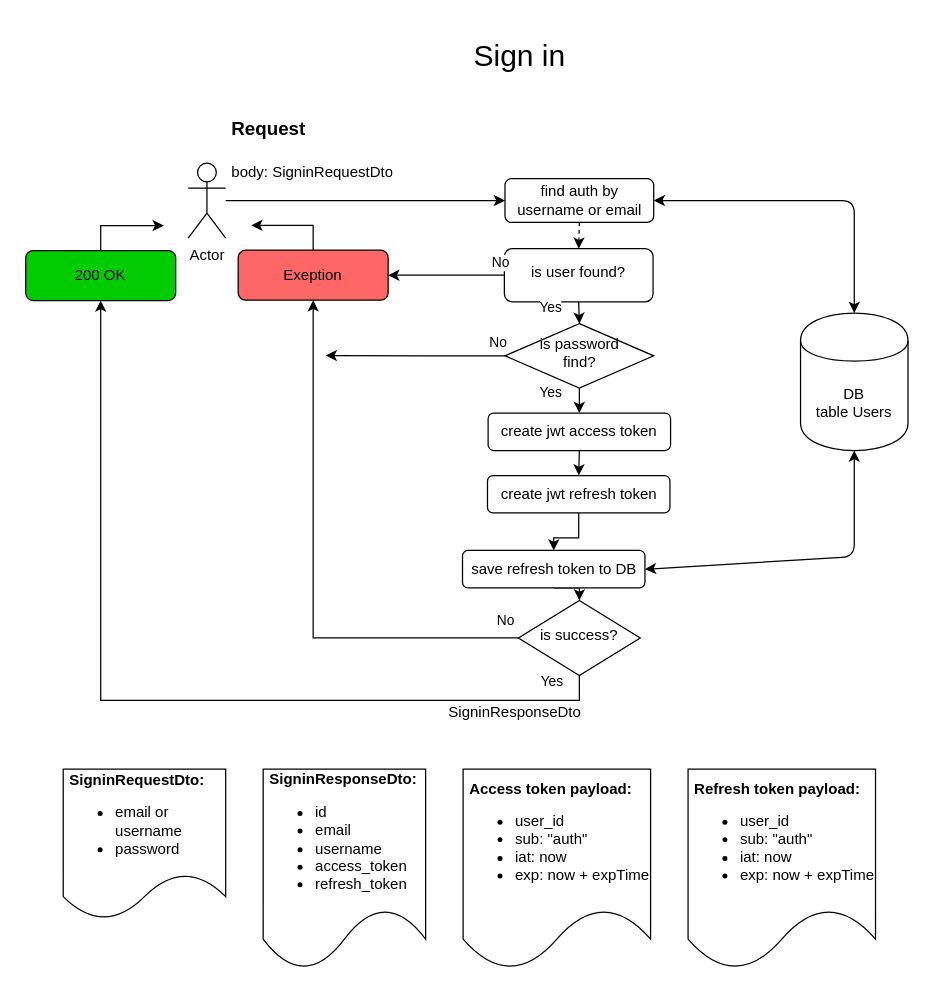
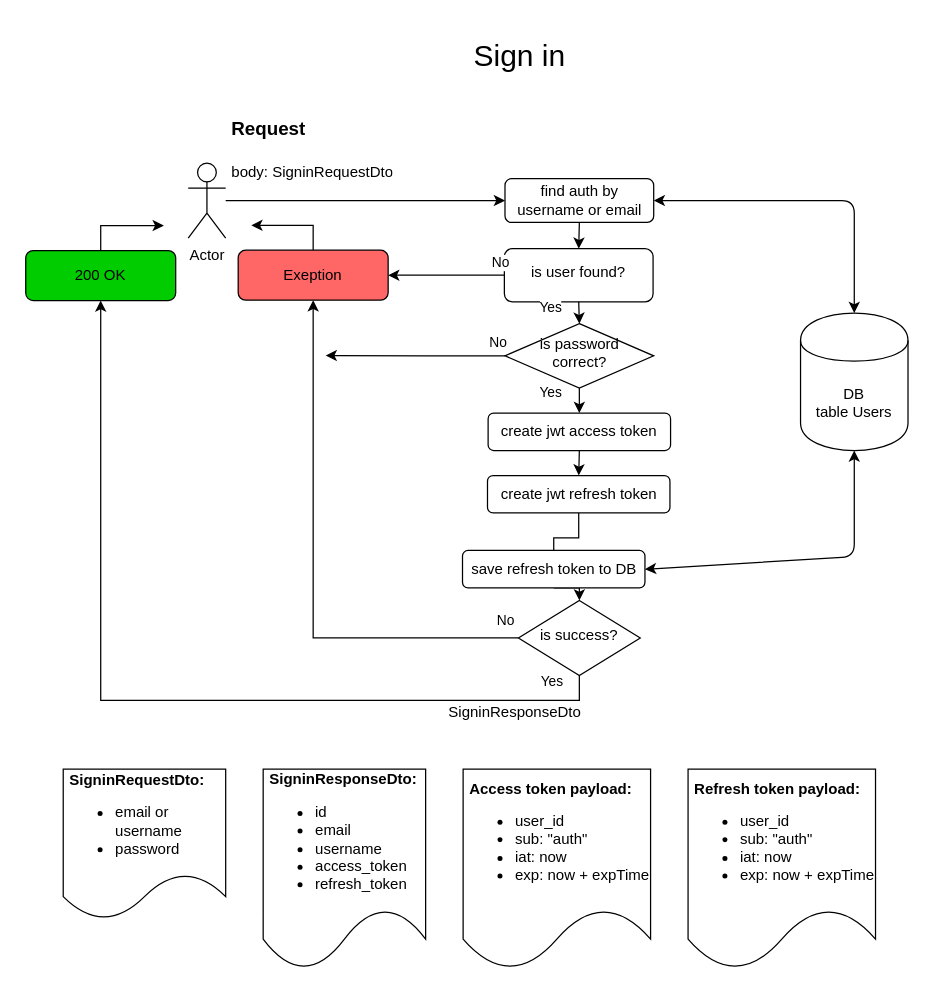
edge "find auth by username or email" -> "is user found?": style dashed -> solid
node "is password find?": label "is password find?" -> "is password correct?"
edge "create jwt refresh token" -> "save refresh token to DB": arrowhead classic -> none
